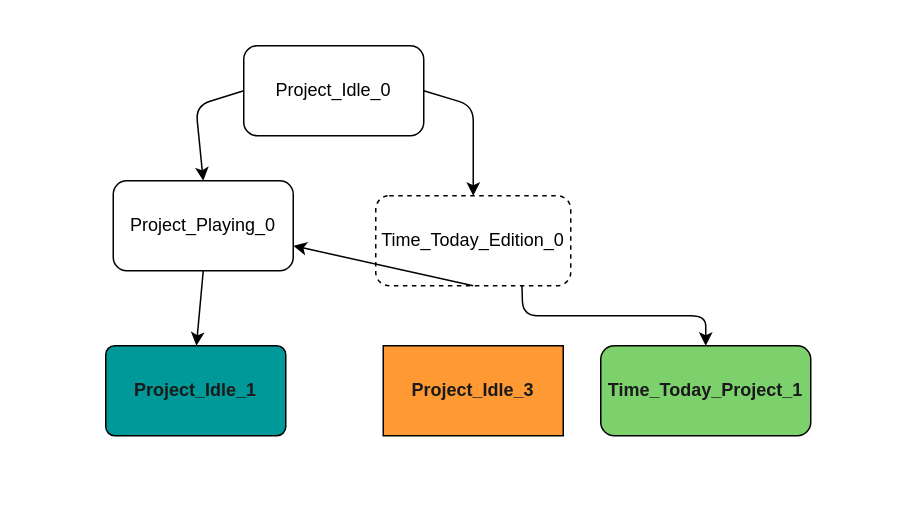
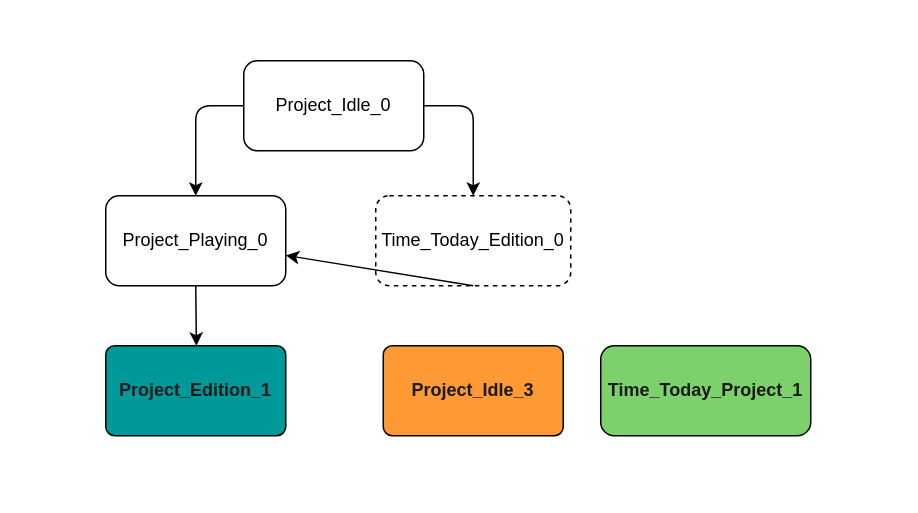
node "Project_Idle_0": moved (334, 91) -> (334, 106)
node "Project_Playing_0": moved (203, 226) -> (196, 241)
edge "Time_Today_Edition_0" -> "Time_Today_Project_1": removed
node "Project_Idle_1": label "Project_Idle_1" -> "Project_Edition_1"
node "Project_Idle_3": shape rectangle -> rounded rectangle
